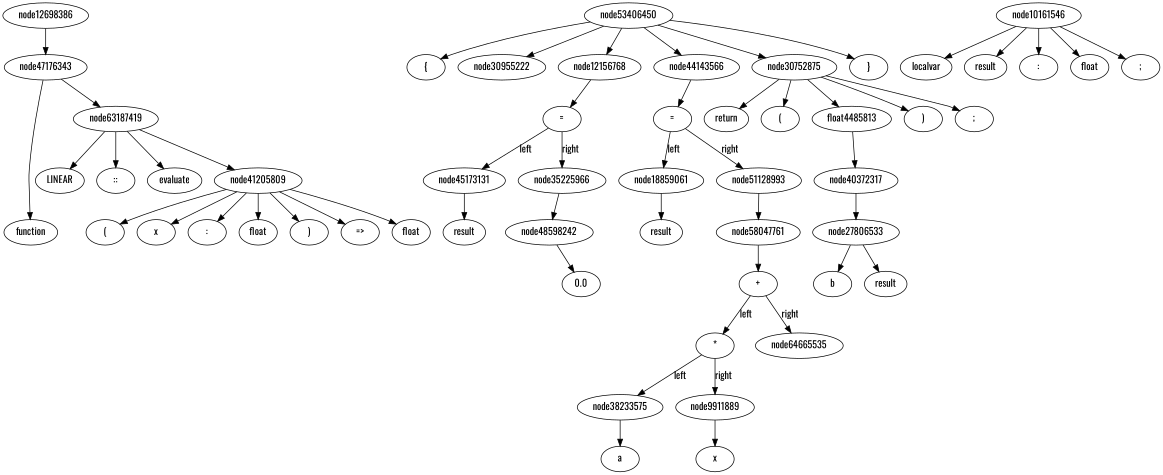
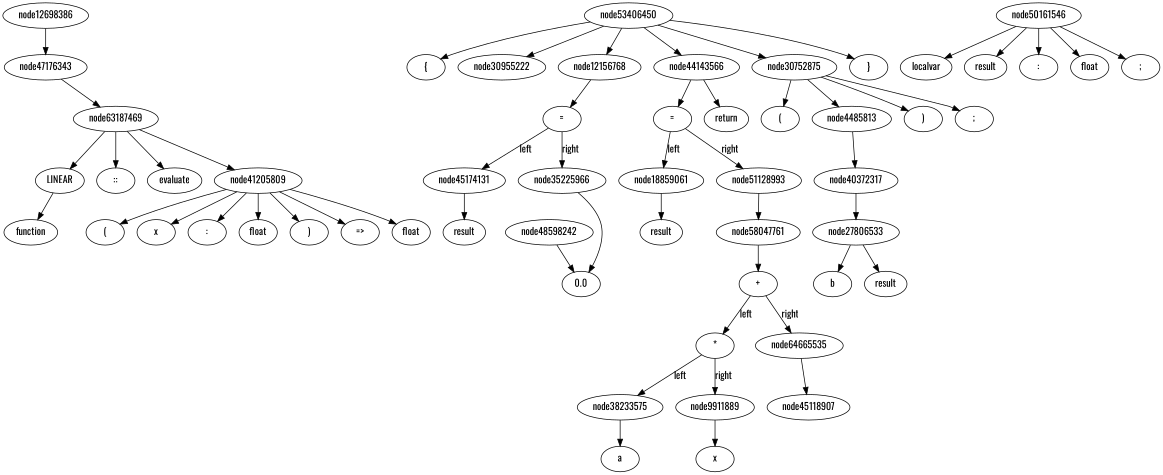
node "node10161546": label "node10161546" -> "node50161546"
edge "node30752875" -> "return": now "node44143566" -> "return"
node "node63187419": label "node63187419" -> "node63187469"
node "float4485813": label "float4485813" -> "node4485813"
edge "node47176343" -> "function": now "LINEAR" -> "function"
node "node45173131": label "node45173131" -> "node45174131"
edge "node35225966" -> "node48598242": now "node35225966" -> "0.0"
node "node45118907": added
